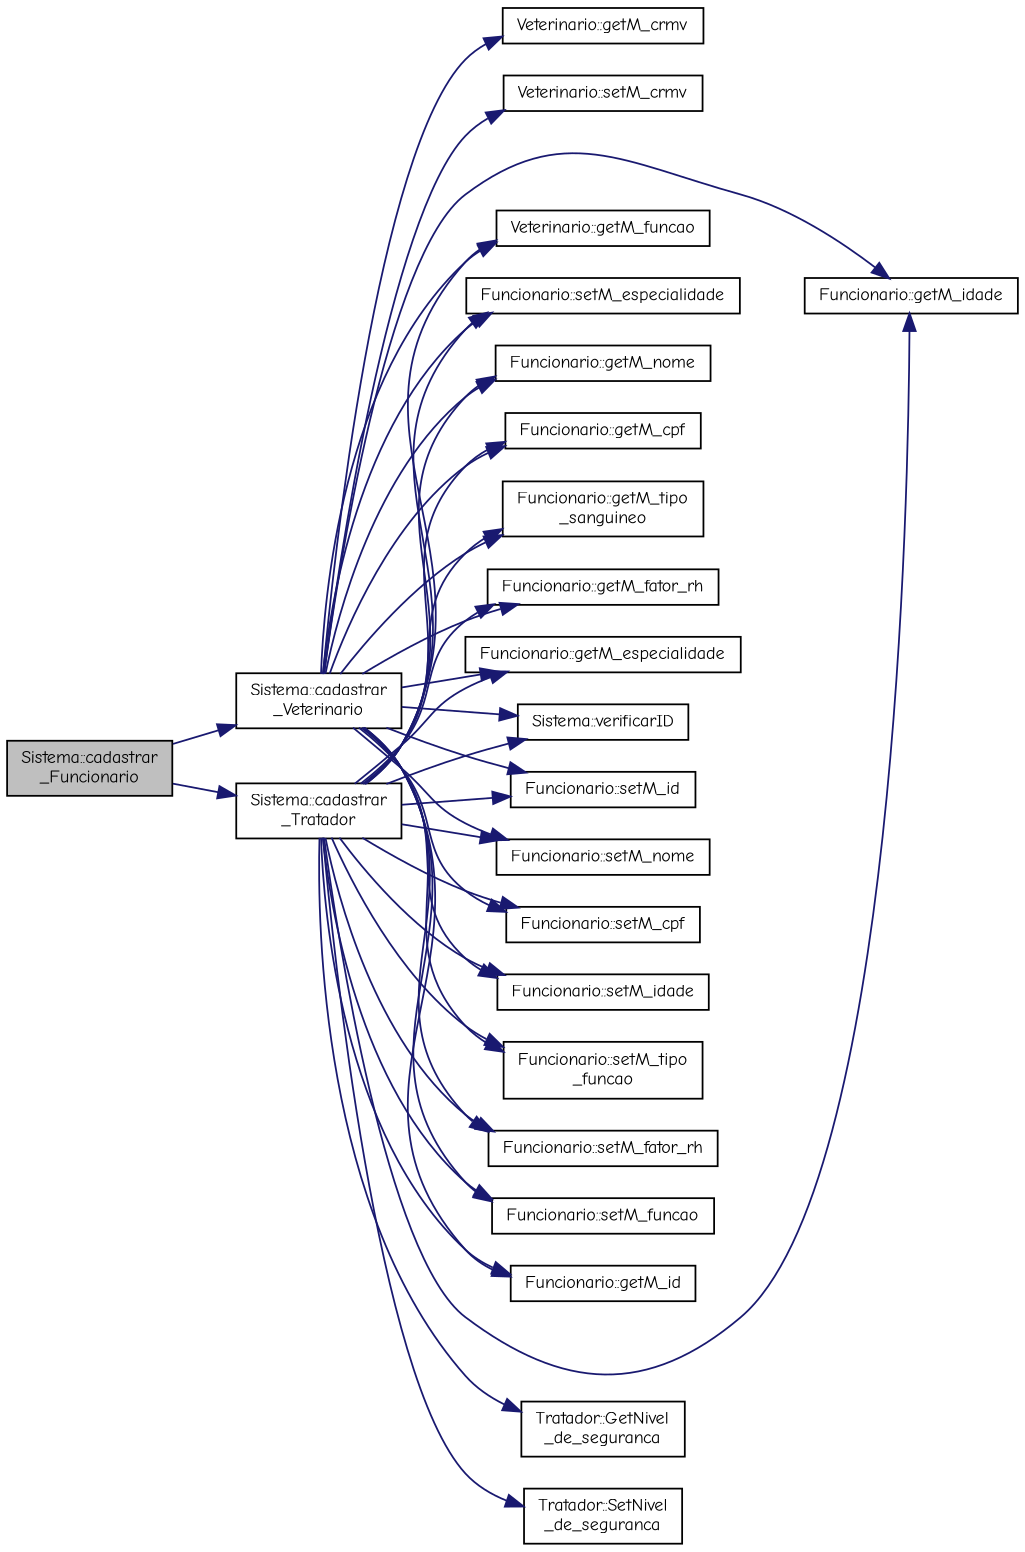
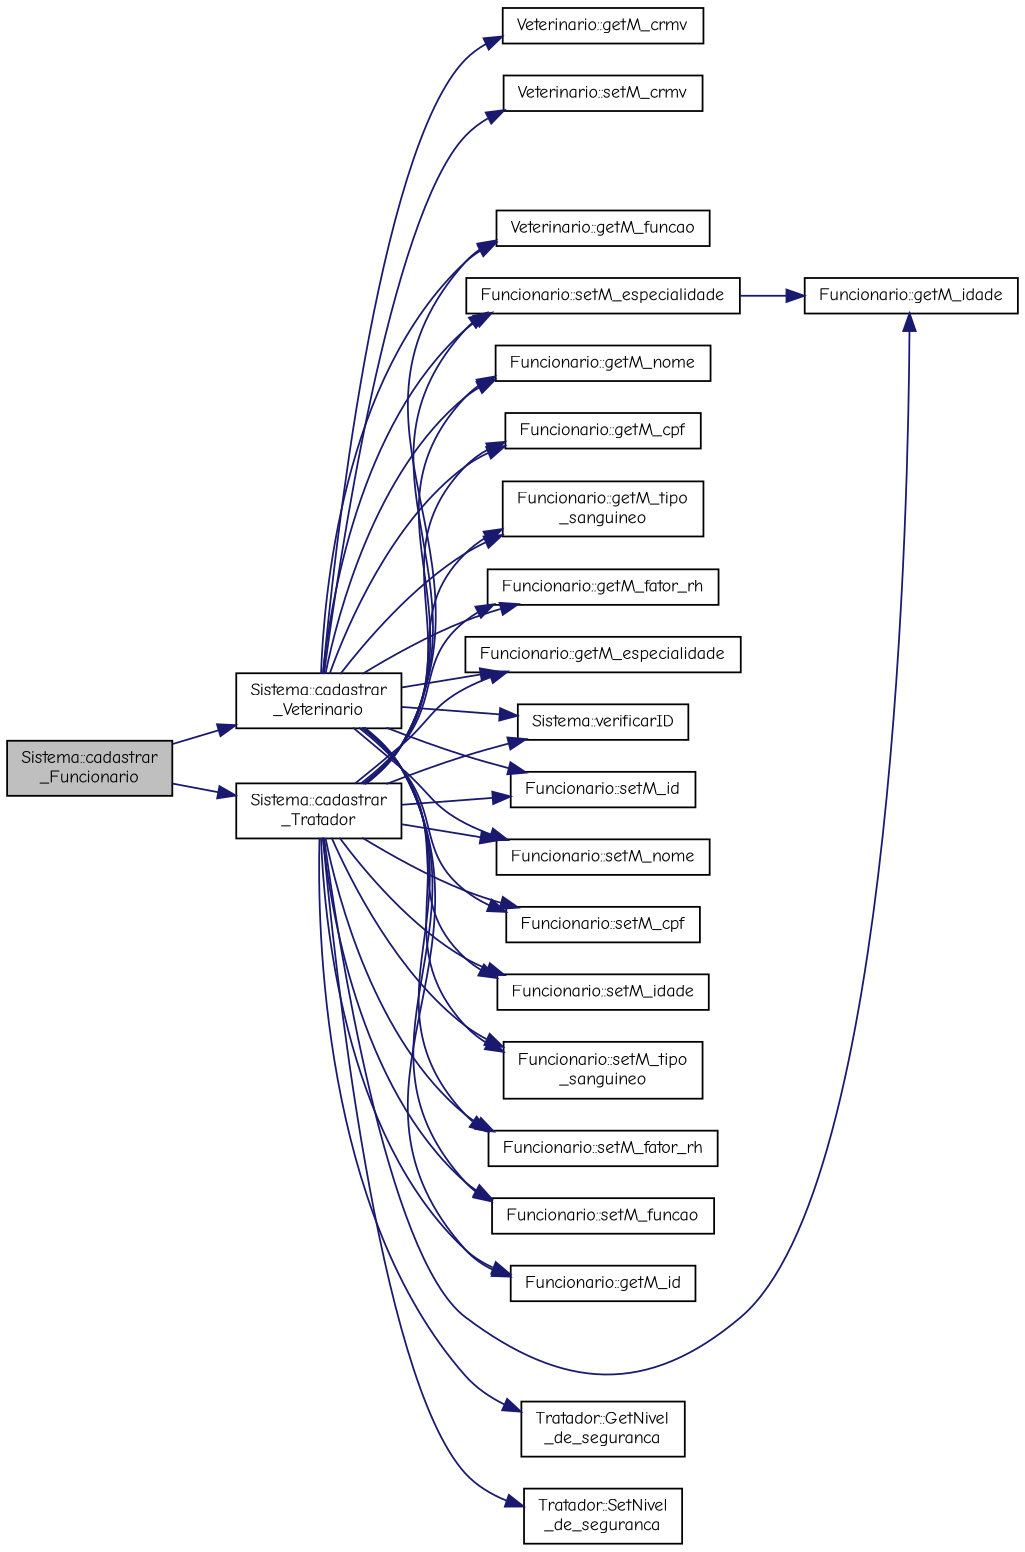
edge "Sistema::cadastrar _Veterinario" -> "Funcionario::getM_idade": now "Funcionario::setM_especialidade" -> "Funcionario::getM_idade"
node "Funcionario::setM_tipo _funcao": label "Funcionario::setM_tipo _funcao" -> "Funcionario::setM_tipo _sanguineo"
